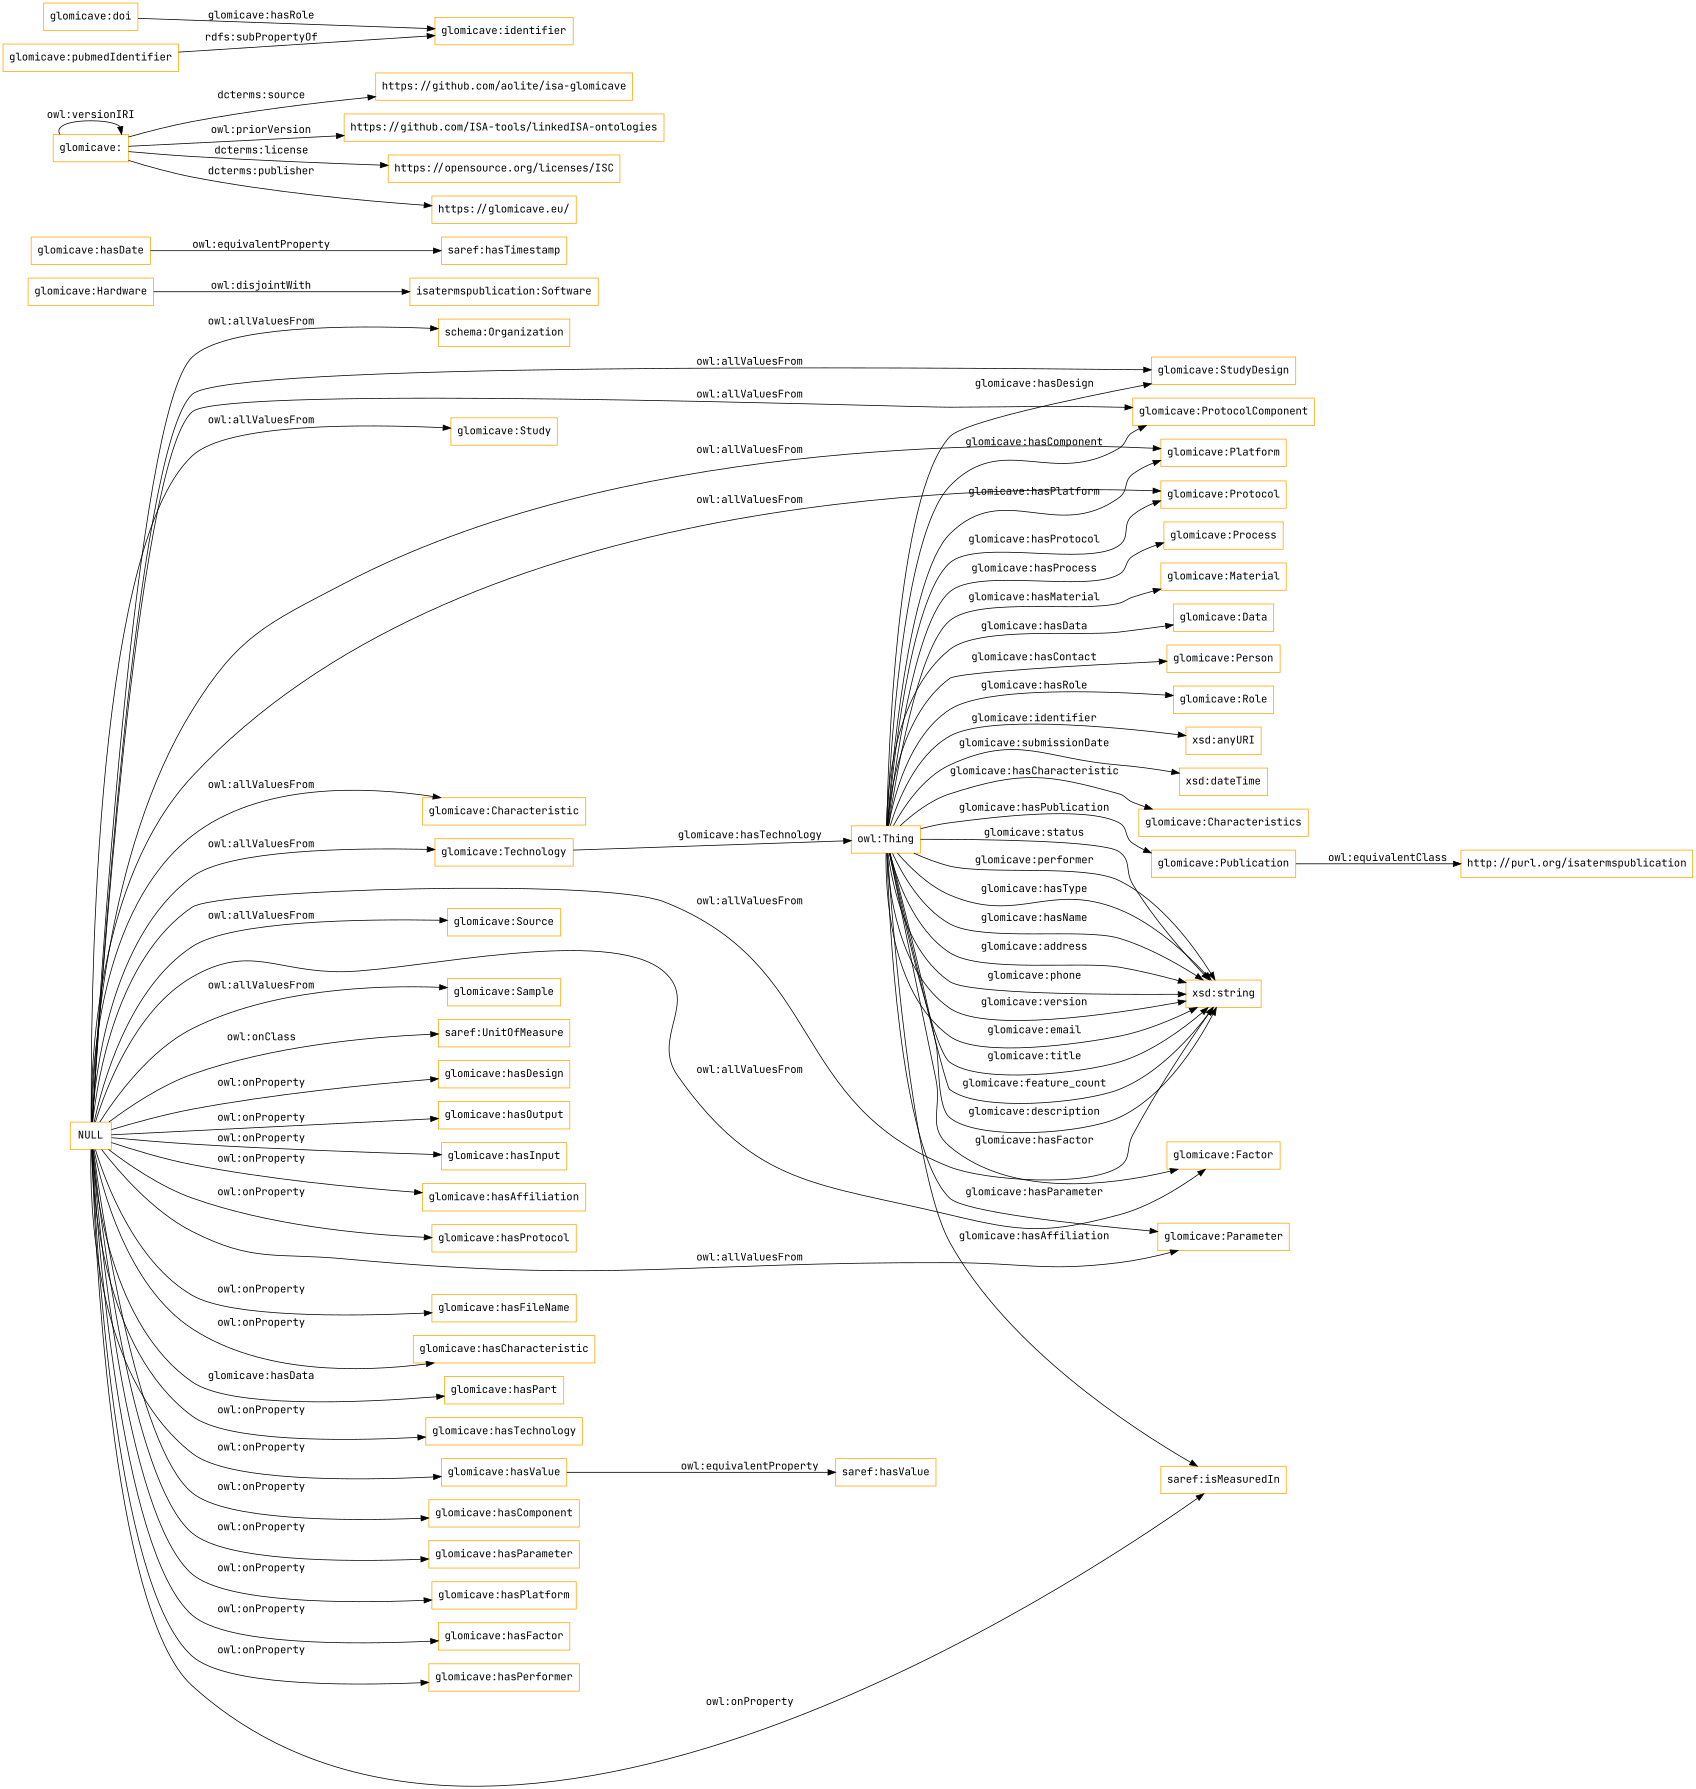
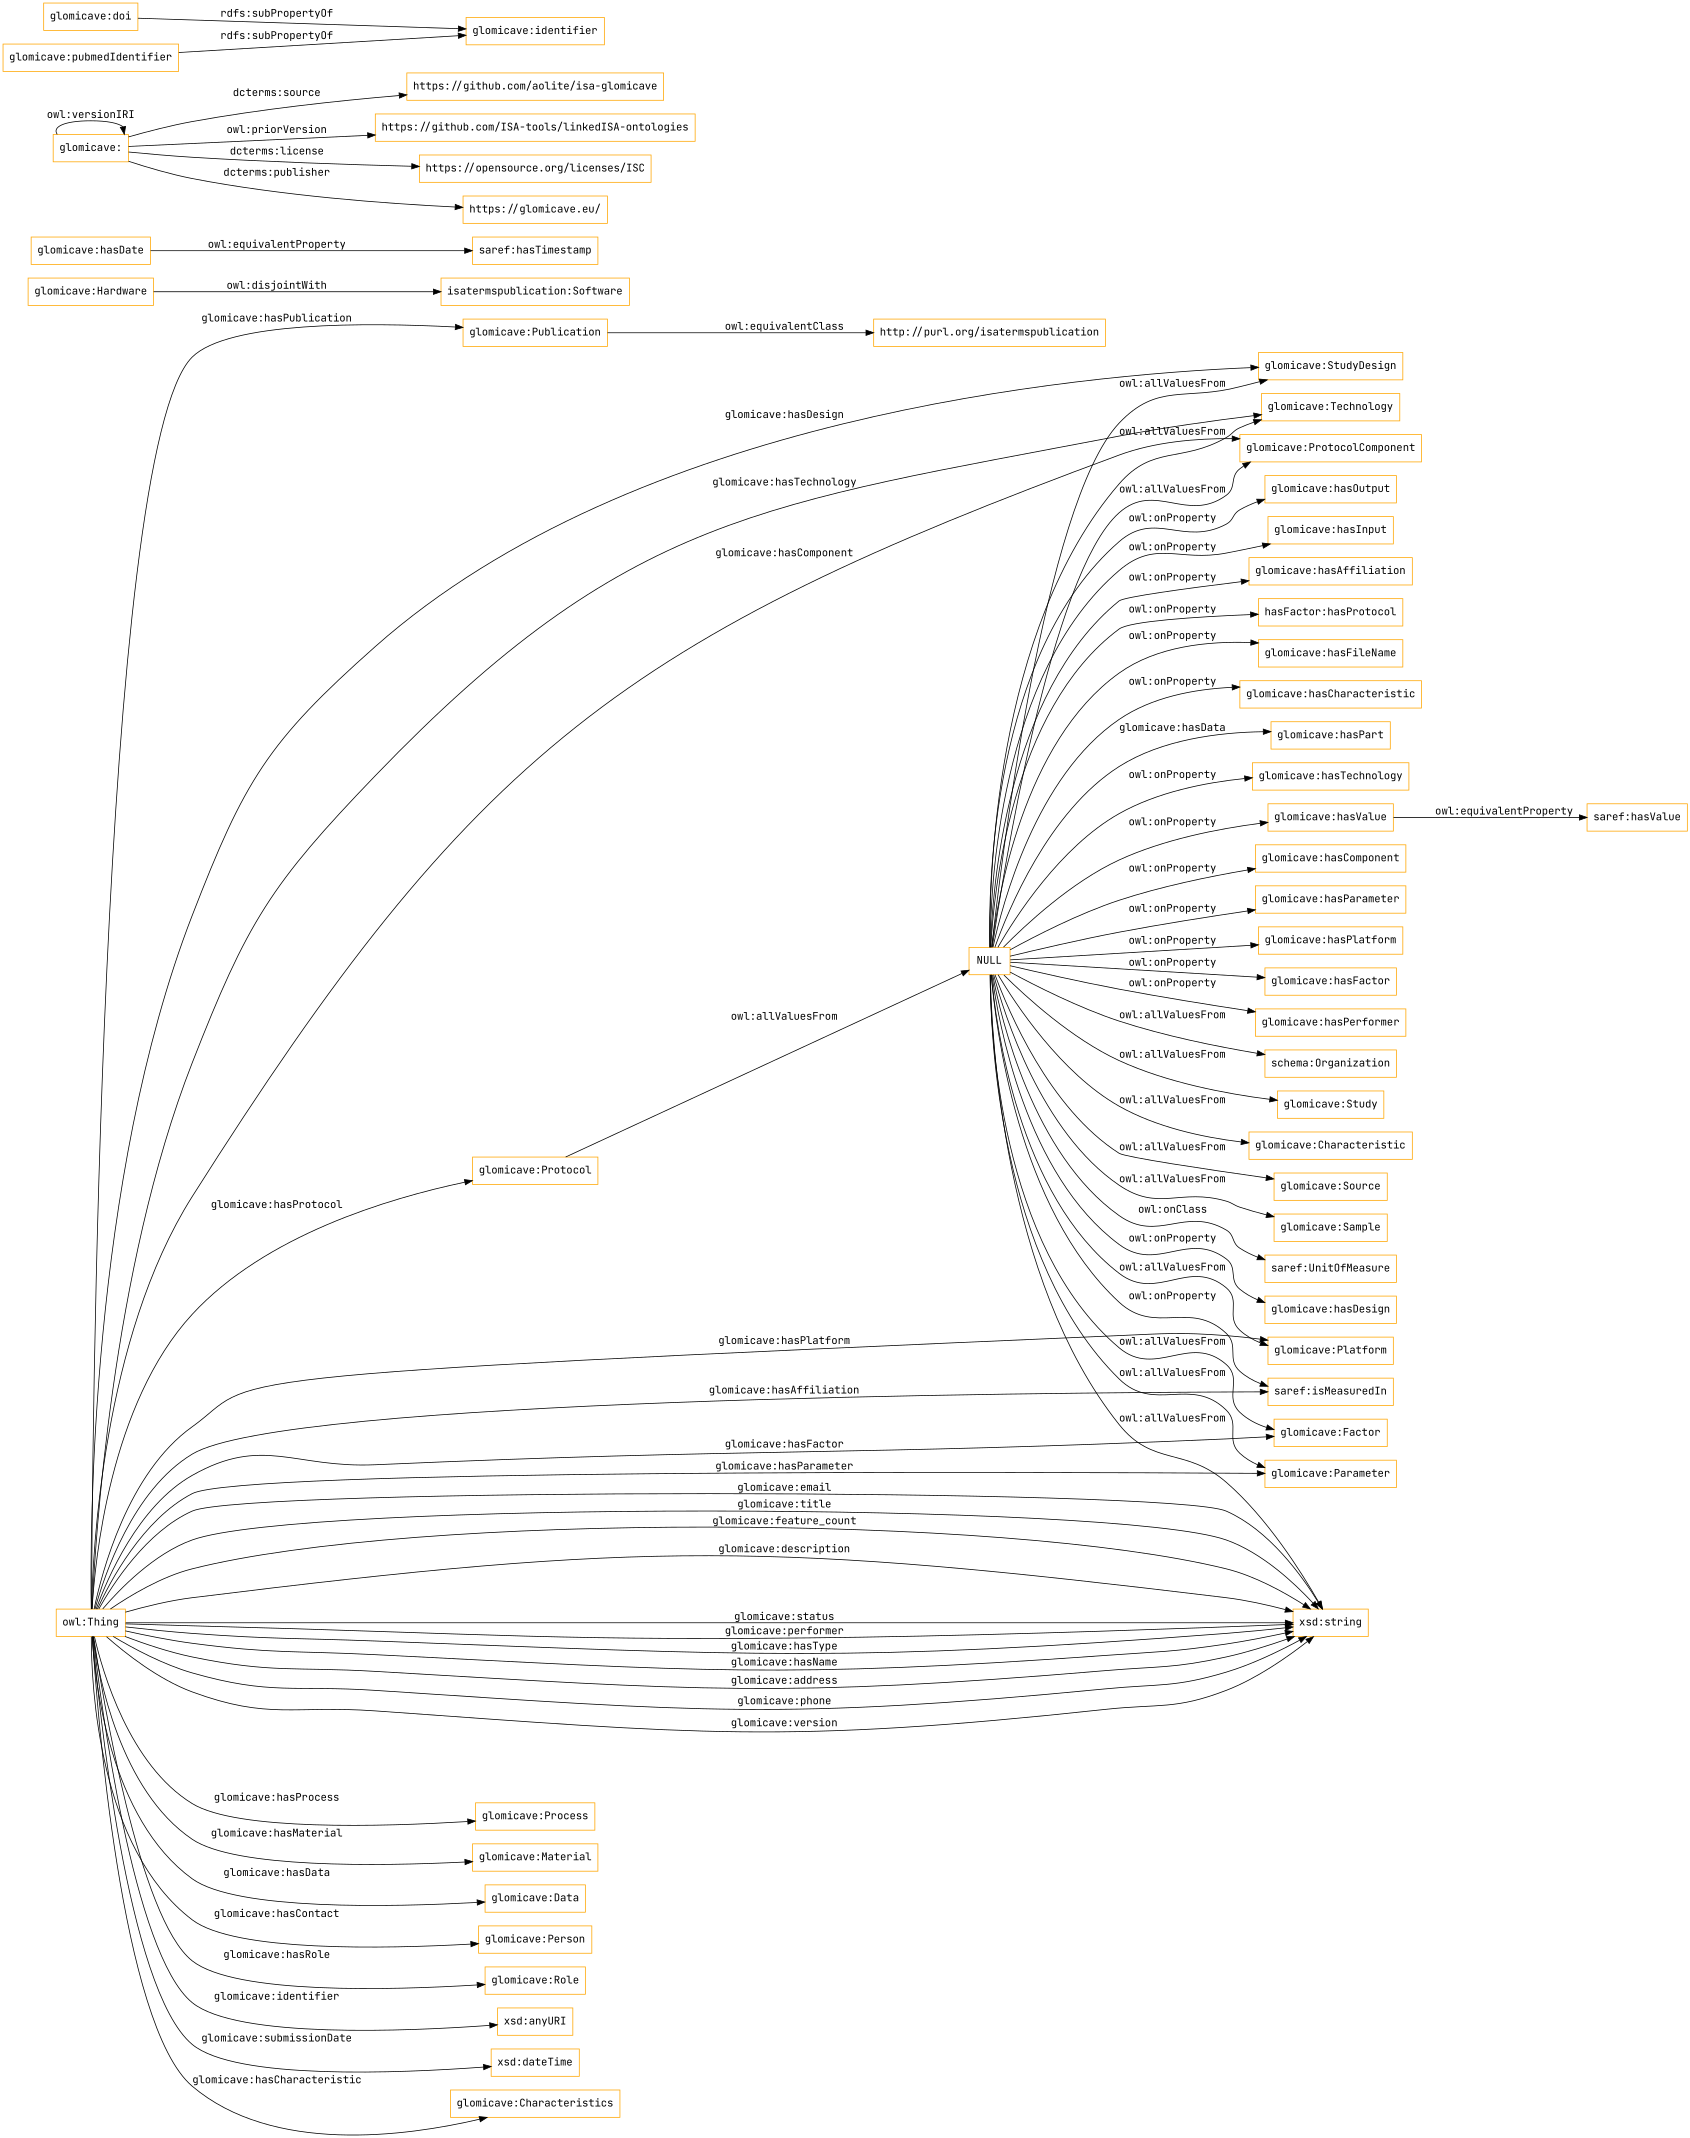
edge "glomicave:doi" -> "glomicave:identifier": label "glomicave:hasRole" -> "rdfs:subPropertyOf"
edge "NULL" -> "glomicave:Protocol": reversed
edge "glomicave:Technology" -> "owl:Thing": reversed
node "glomicave:hasProtocol": label "glomicave:hasProtocol" -> "hasFactor:hasProtocol"
